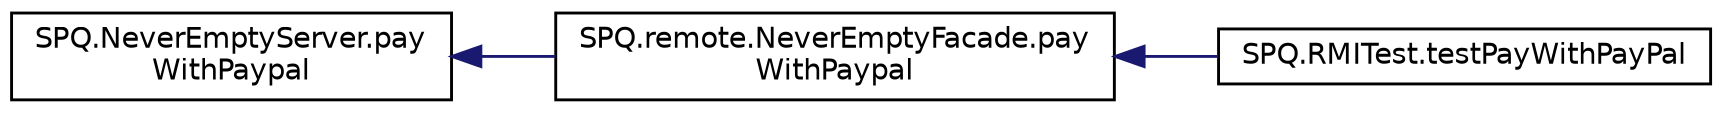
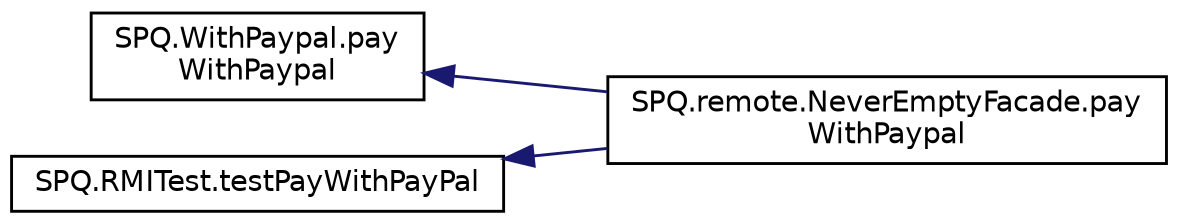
node "SPQ.NeverEmptyServer.pay WithPaypal": label "SPQ.NeverEmptyServer.pay WithPaypal" -> "SPQ.WithPaypal.pay WithPaypal"
edge "SPQ.RMITest.testPayWithPayPal" -> "SPQ.remote.NeverEmptyFacade.pay WithPaypal": reversed
